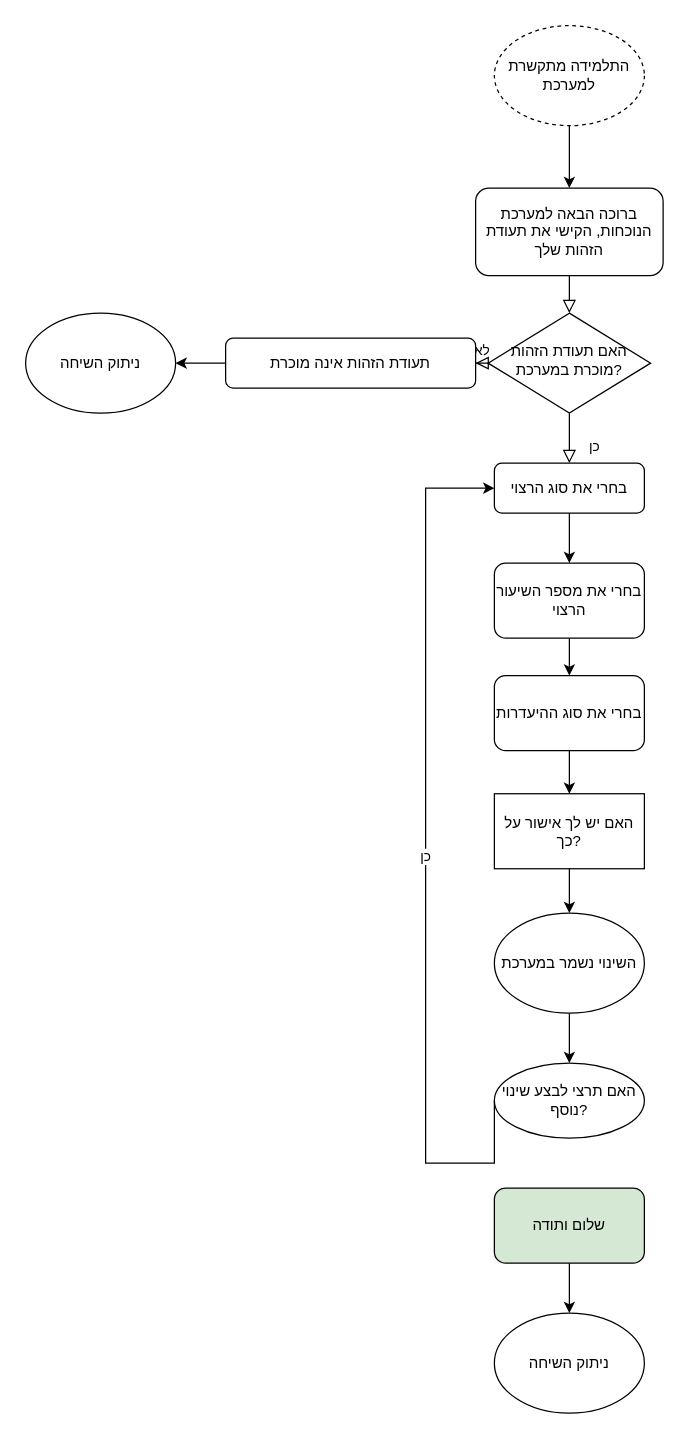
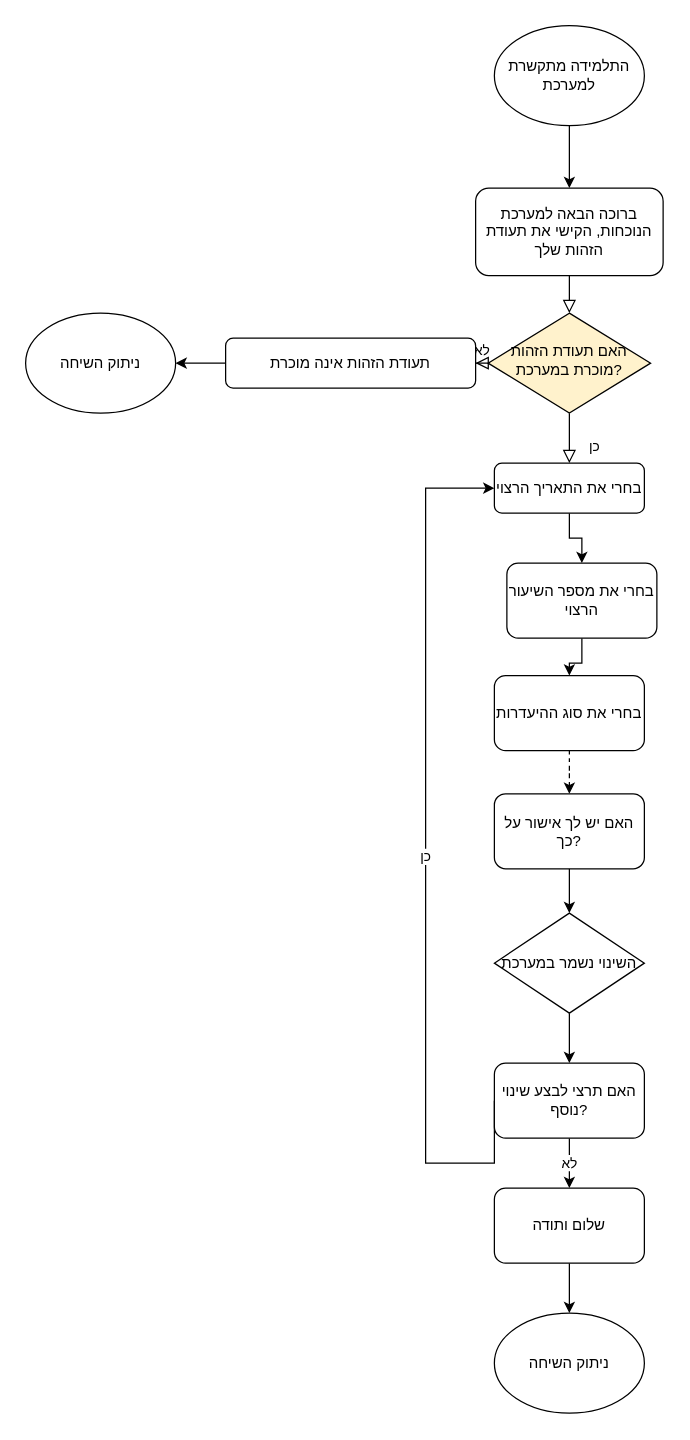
node "התלמידה מתקשרת למערכת": style dashed -> solid
node "האם תעודת הזהות מוכרת במערכת?": fillcolor #ffffff -> #fff2cc
node "בחרי את סוג הרצוי": label "בחרי את סוג הרצוי" -> "בחרי את התאריך הרצוי"
node "בחרי את מספר השיעור הרצוי": moved (569, 601) -> (582, 601)
edge "בחרי את סוג ההיעדרות" -> "האם יש לך אישור על כך?": style solid -> dashed
node "האם יש לך אישור על כך?": shape rectangle -> rounded rectangle
node "השינוי נשמר במערכת": shape ellipse -> diamond
node "האם תרצי לבצע שינוי נוסף?": shape ellipse -> rounded rectangle
edge "האם תרצי לבצע שינוי נוסף?" -> "שלום ותודה": added, label "לא"
node "שלום ותודה": fillcolor #d5e8d4 -> #ffffff
